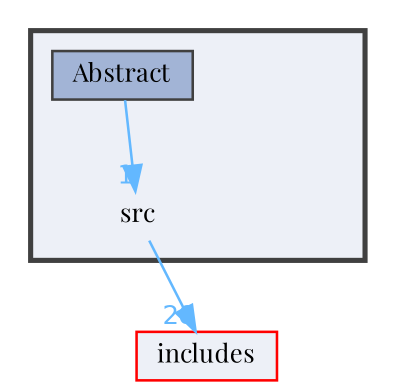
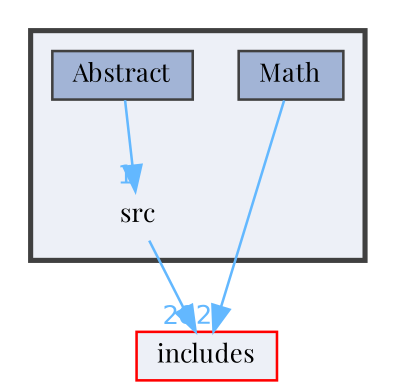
node "Math": added
